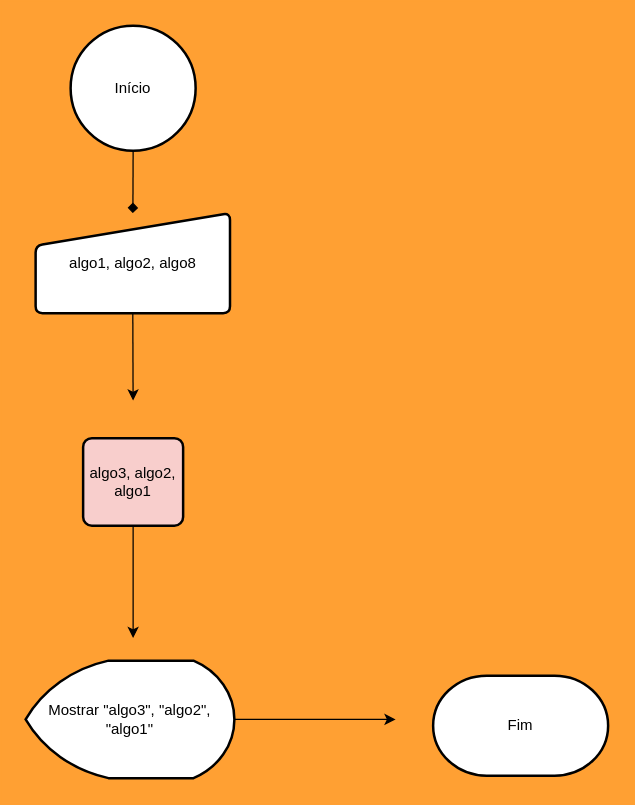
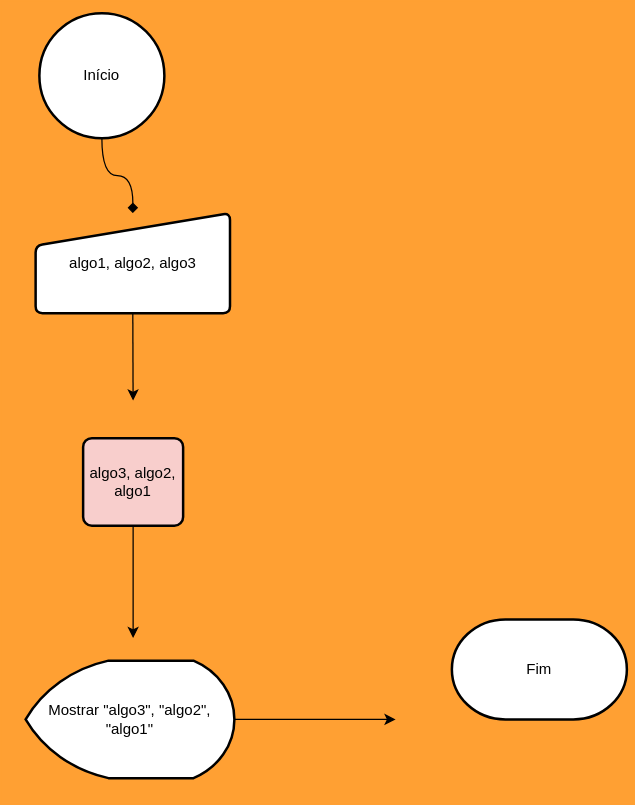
node "Início": moved (133, 88) -> (102, 76)
node "algo1, algo2, algo8": label "algo1, algo2, algo8" -> "algo1, algo2, algo3"
node "Fim": moved (521, 726) -> (539, 669)
